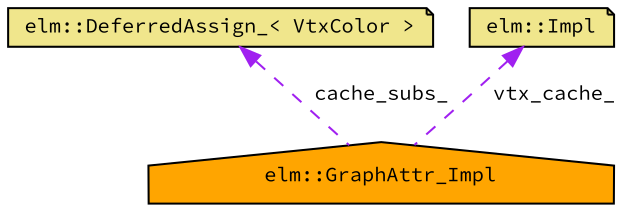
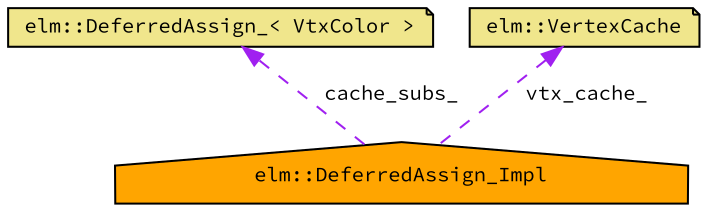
node "elm::Impl": label "elm::Impl" -> "elm::VertexCache"
node "elm::GraphAttr_Impl": label "elm::GraphAttr_Impl" -> "elm::DeferredAssign_Impl"
